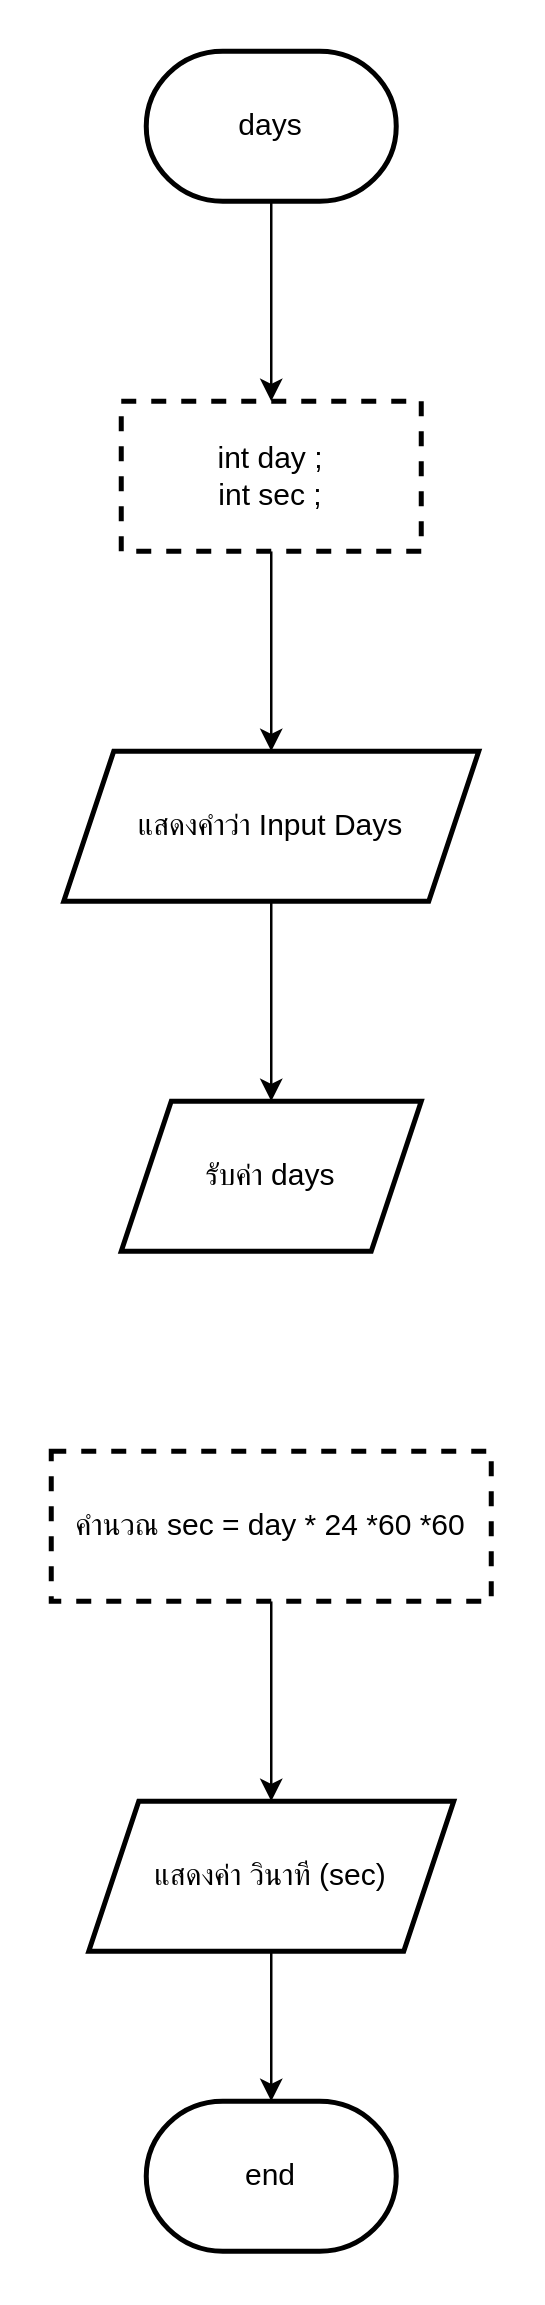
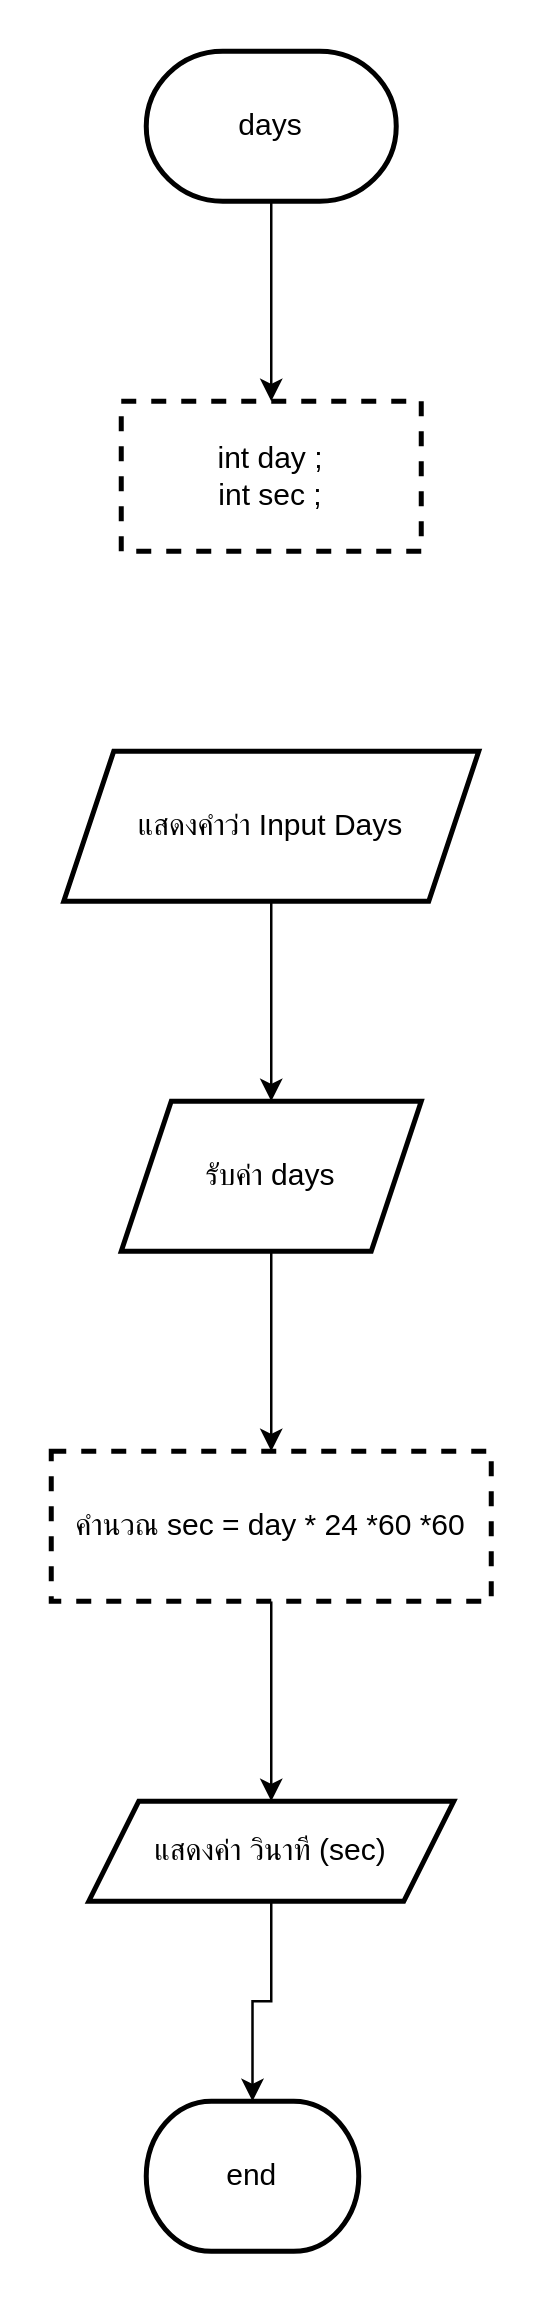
edge "int day ; int sec ;" -> "แสดงคำว่า Input Days": removed
edge "รับค่า days" -> "คำนวณ sec = day * 24 *60 *60": added
node "แสดงค่า วินาที (sec)": size 365x150 -> 365x100
node "end": size 250x150 -> 213x150
